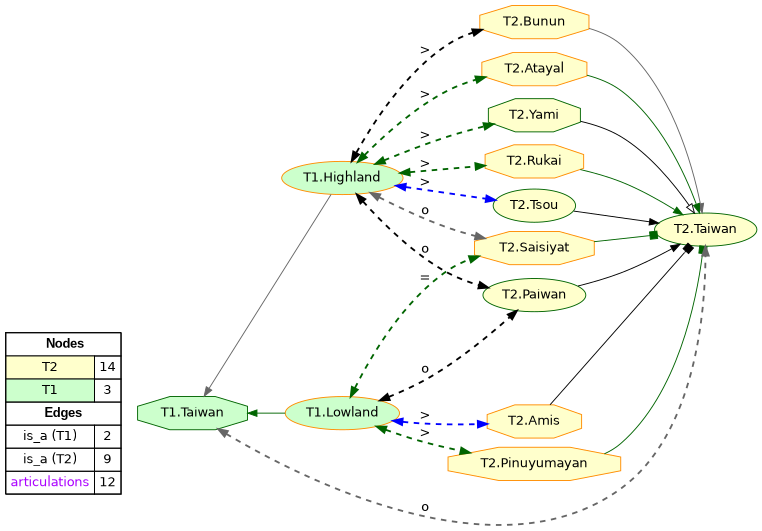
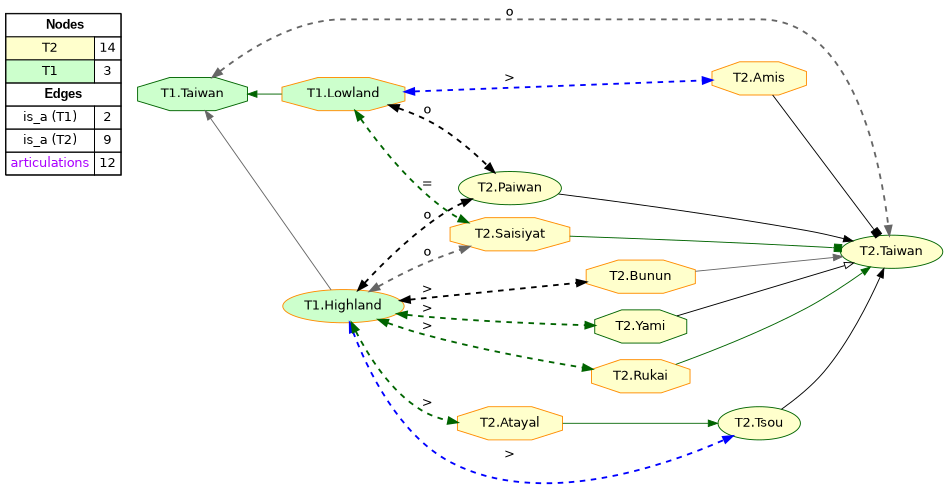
edge "T2.Atayal" -> "T2.Taiwan": now "T2.Atayal" -> "T2.Tsou"
node "T1.Lowland": shape ellipse -> octagon
node "T2.Pinuyumayan": removed
